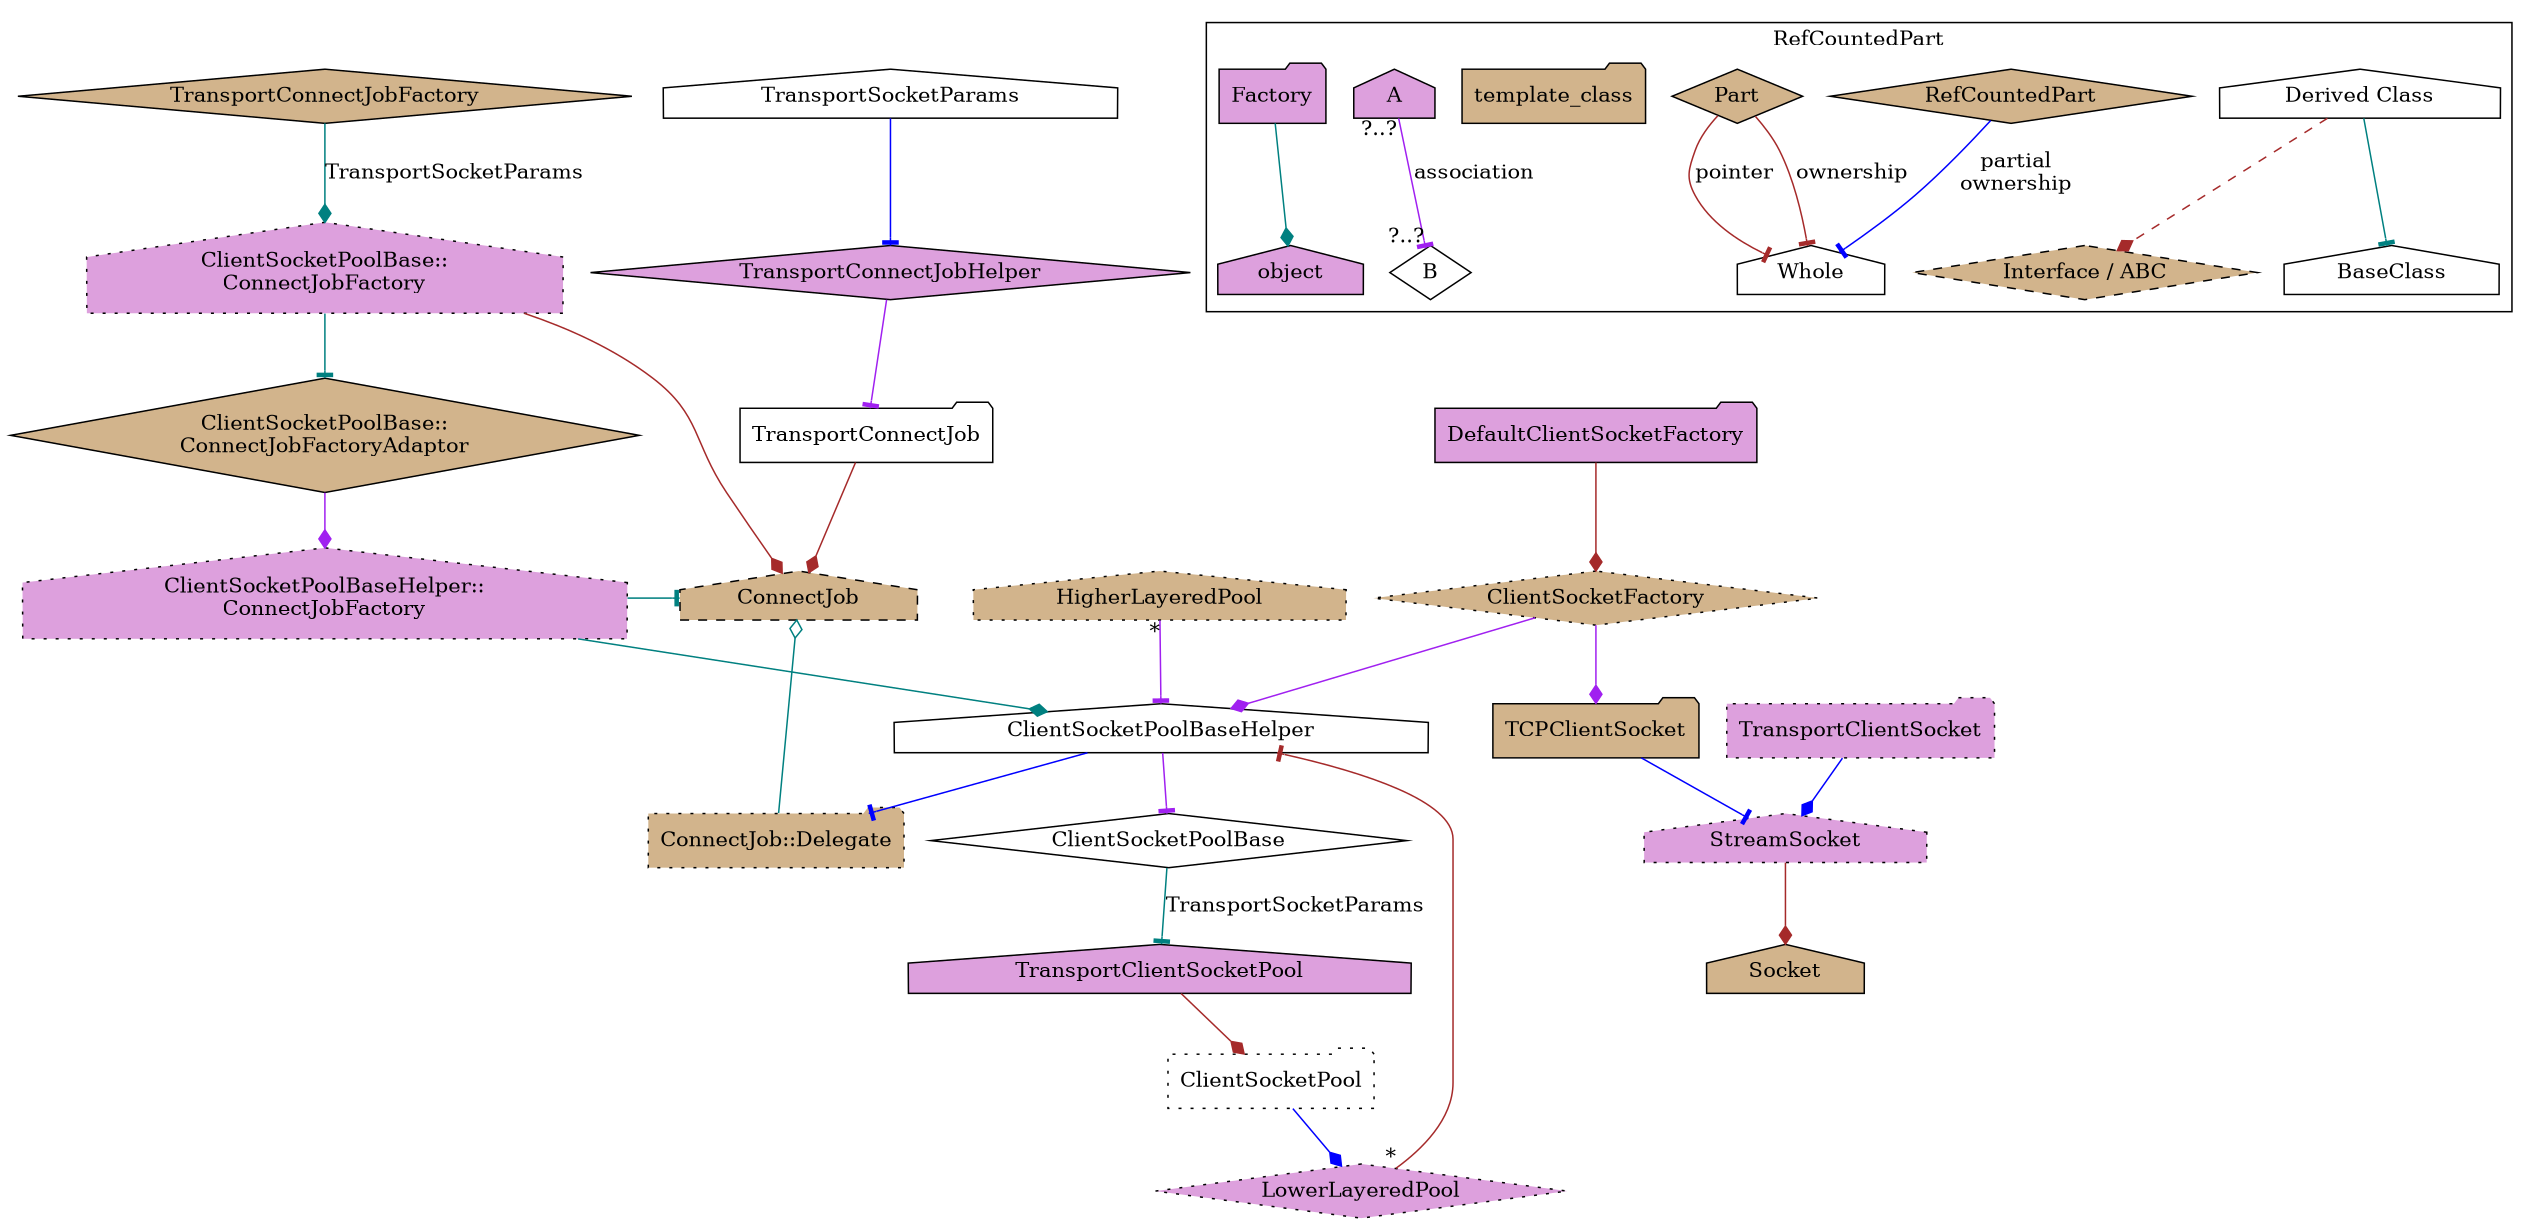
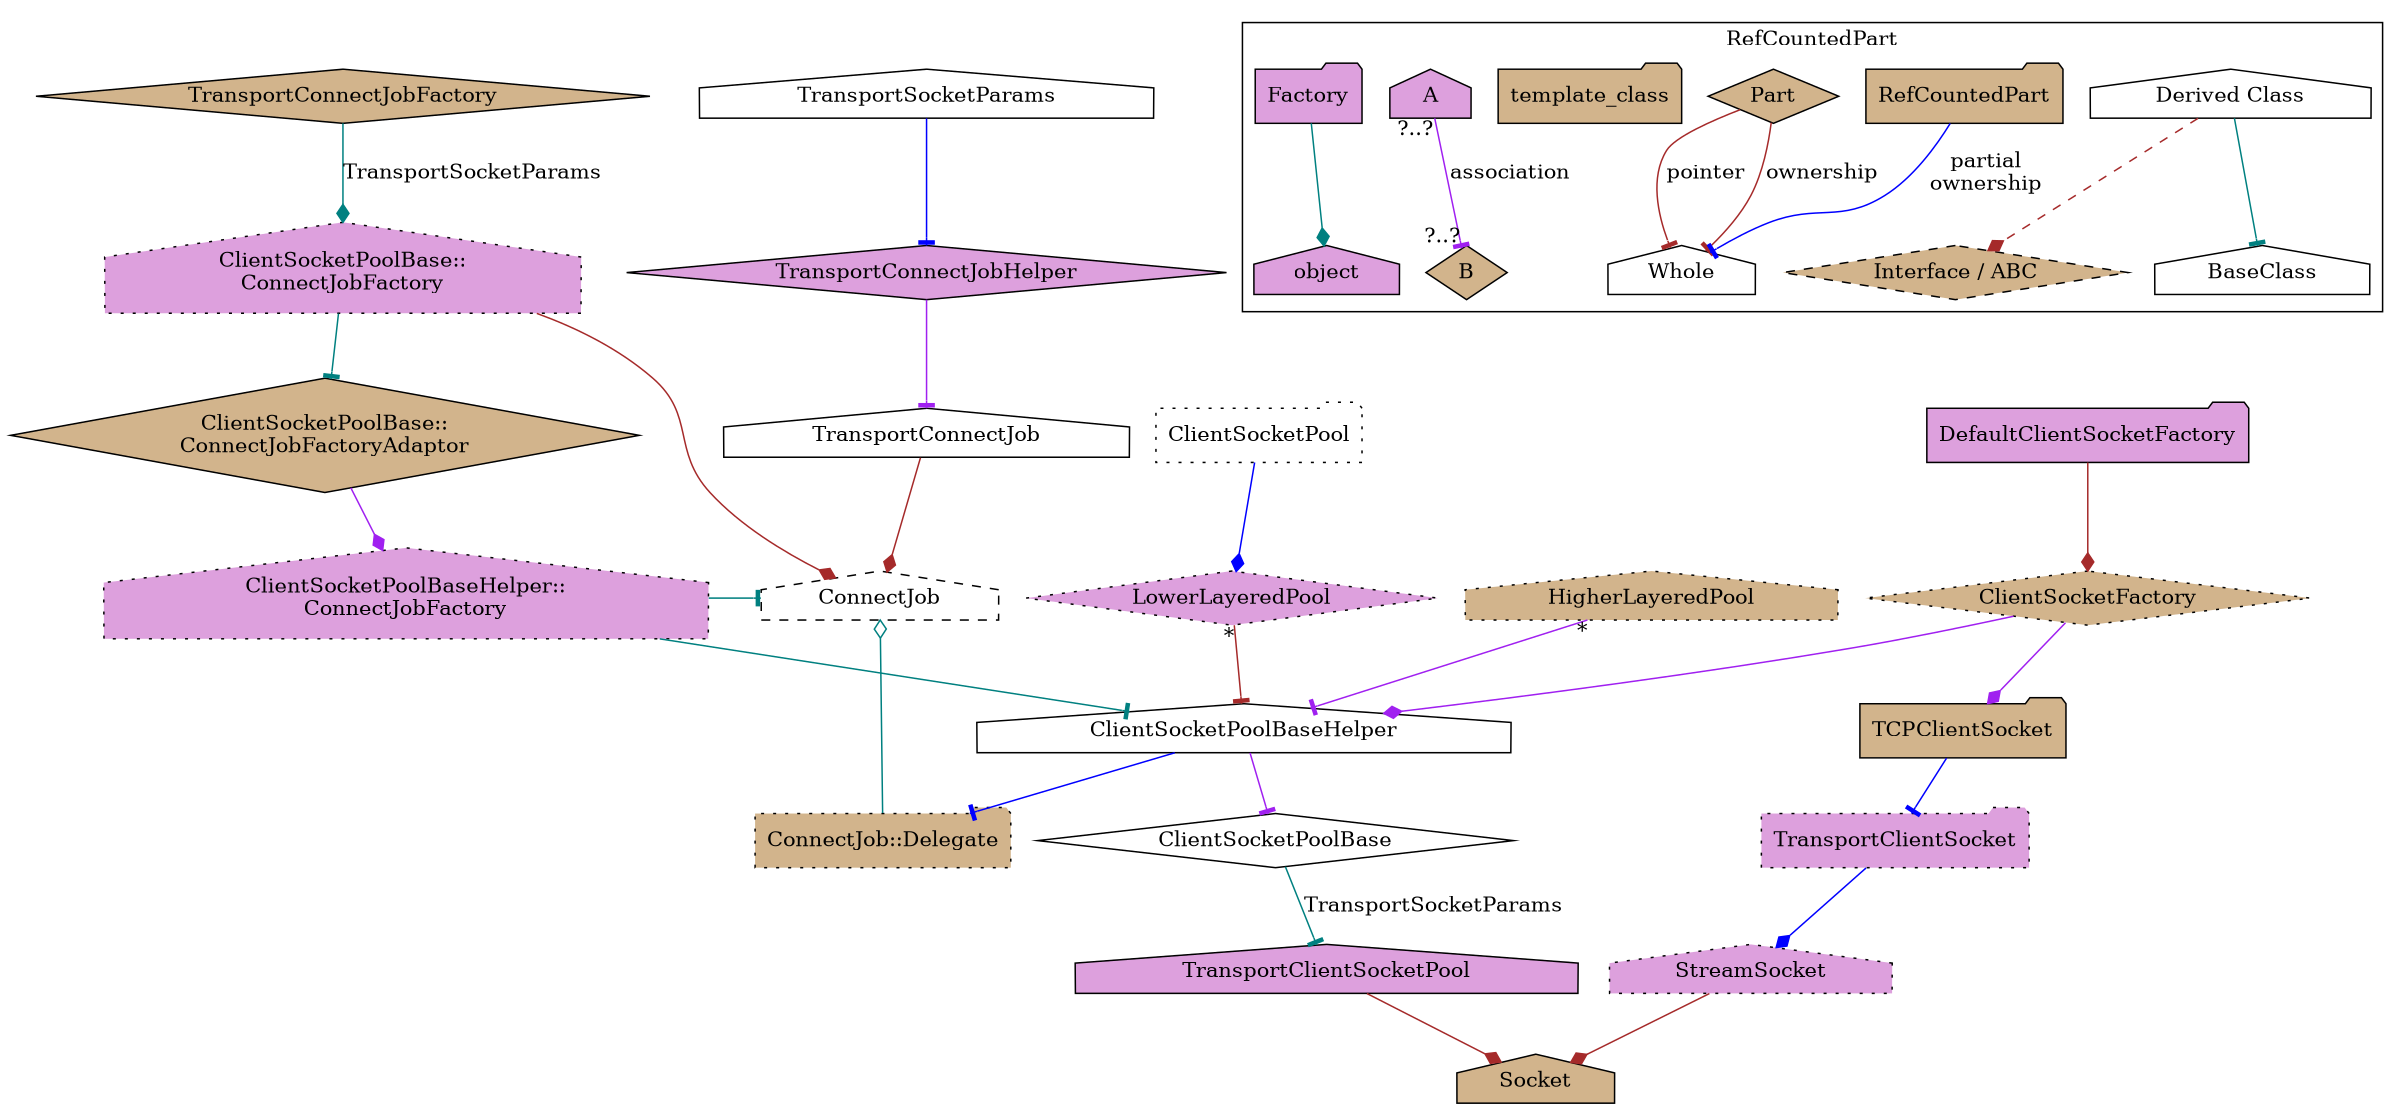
node "RefCountedPart": shape diamond -> folder
node "B": fillcolor white -> tan
node "TransportConnectJob": shape folder -> house
node "ConnectJob": fillcolor tan -> white
edge "ClientSocketPoolBaseHelper:: ConnectJobFactory" -> "ClientSocketPoolBaseHelper": arrowhead diamond -> tee
edge "TCPClientSocket" -> "StreamSocket": now "TCPClientSocket" -> "TransportClientSocket"
edge "TransportClientSocketPool" -> "ClientSocketPool": now "TransportClientSocketPool" -> "Socket"
